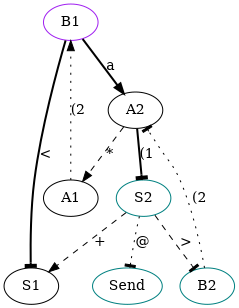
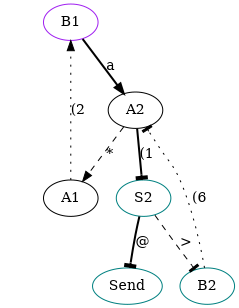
edge "B2" -> "A2": label "(2" -> "(6"
edge "S2" -> "Send": style dotted -> bold
node "S1": removed
